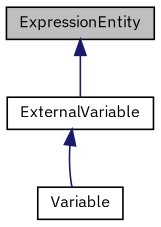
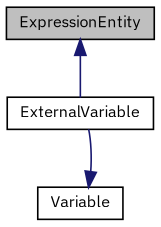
edge "Variable" -> "ExternalVariable": reversed
